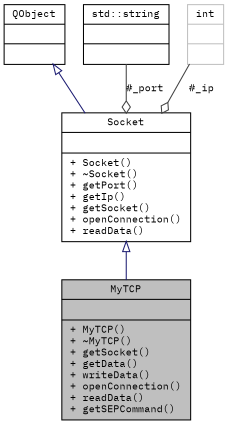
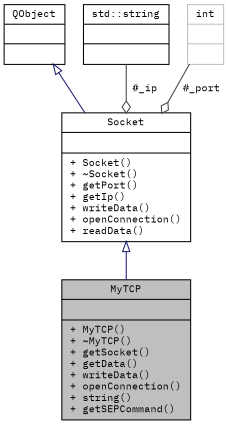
edge "std::string" -> "Socket": label " #_port" -> " #_ip"
edge "int" -> "Socket": label " #_ip" -> " #_port"
node "Socket": text "+ getSocket()" -> "+ writeData()"
node "MyTCP": text "+ readData()" -> "+ string()"
